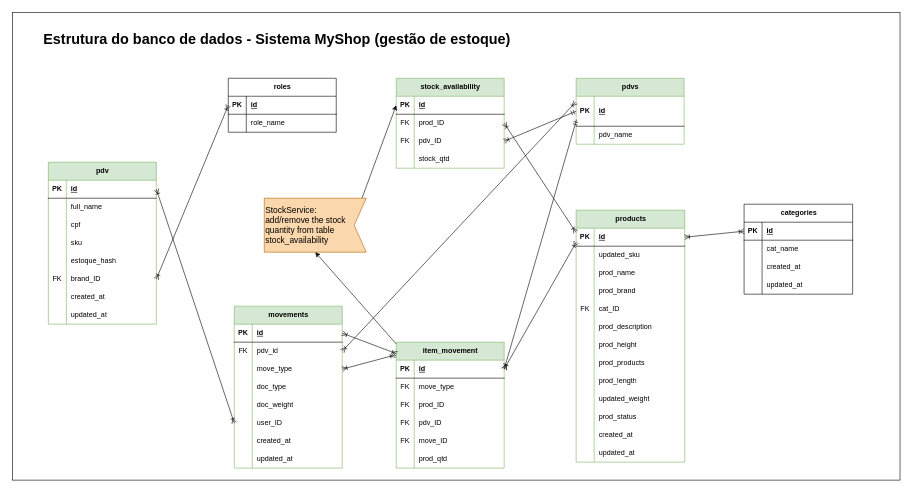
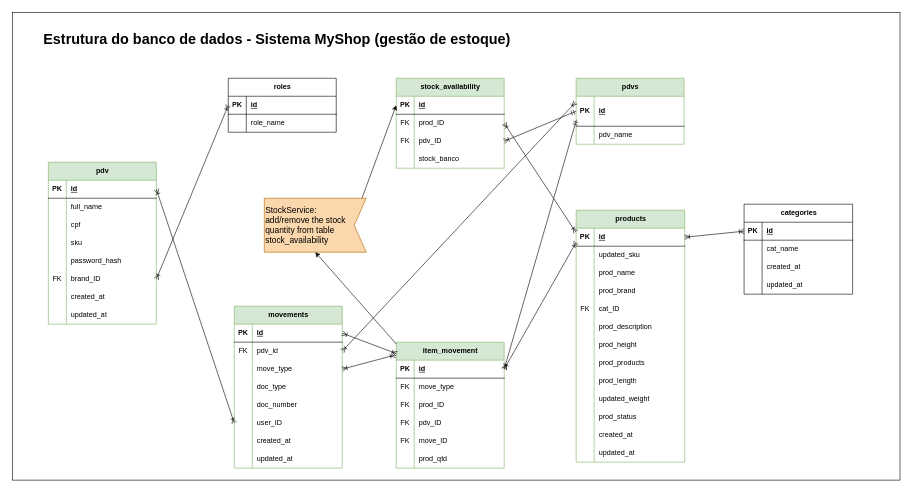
node "stock_qtd": label "stock_qtd" -> "stock_banco"
node "estoque_hash": label "estoque_hash" -> "password_hash"
node "doc_weight": label "doc_weight" -> "doc_number"
